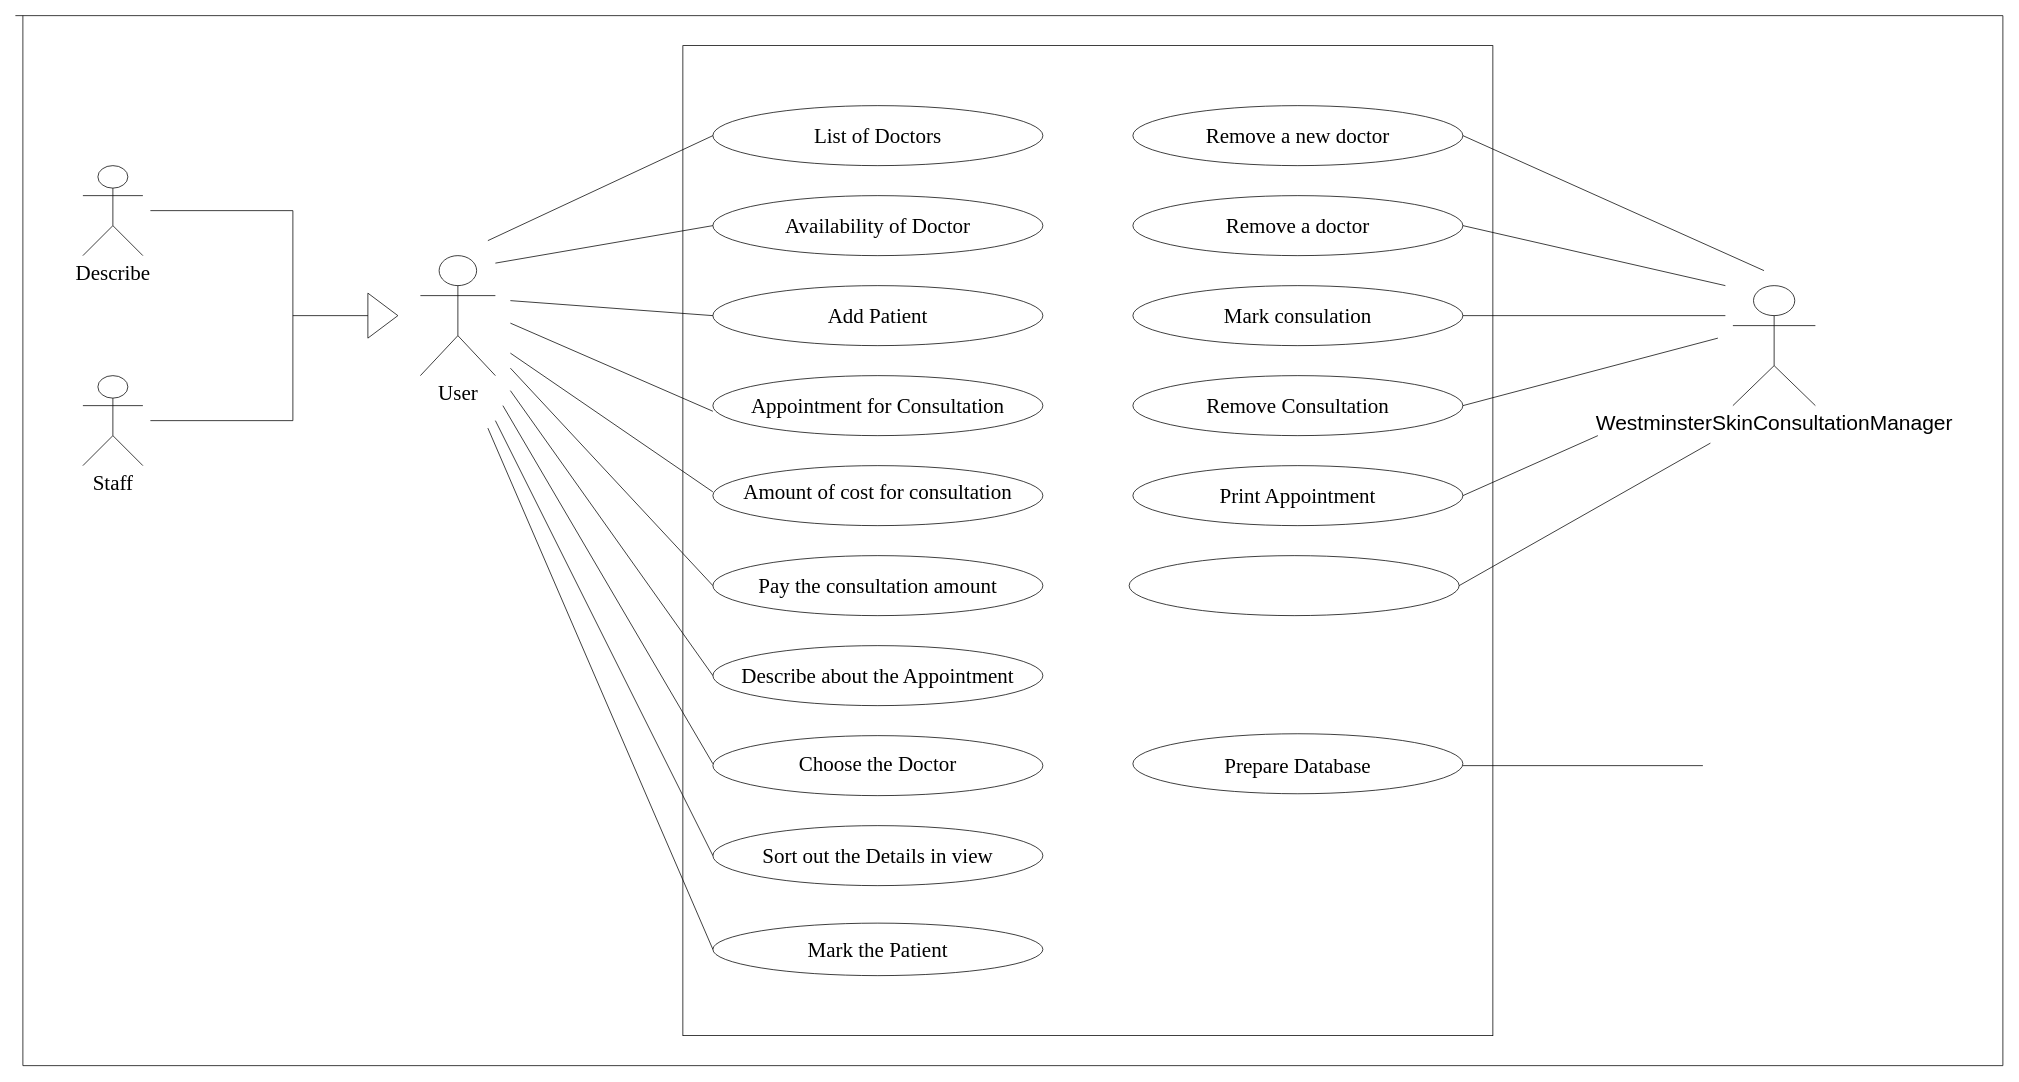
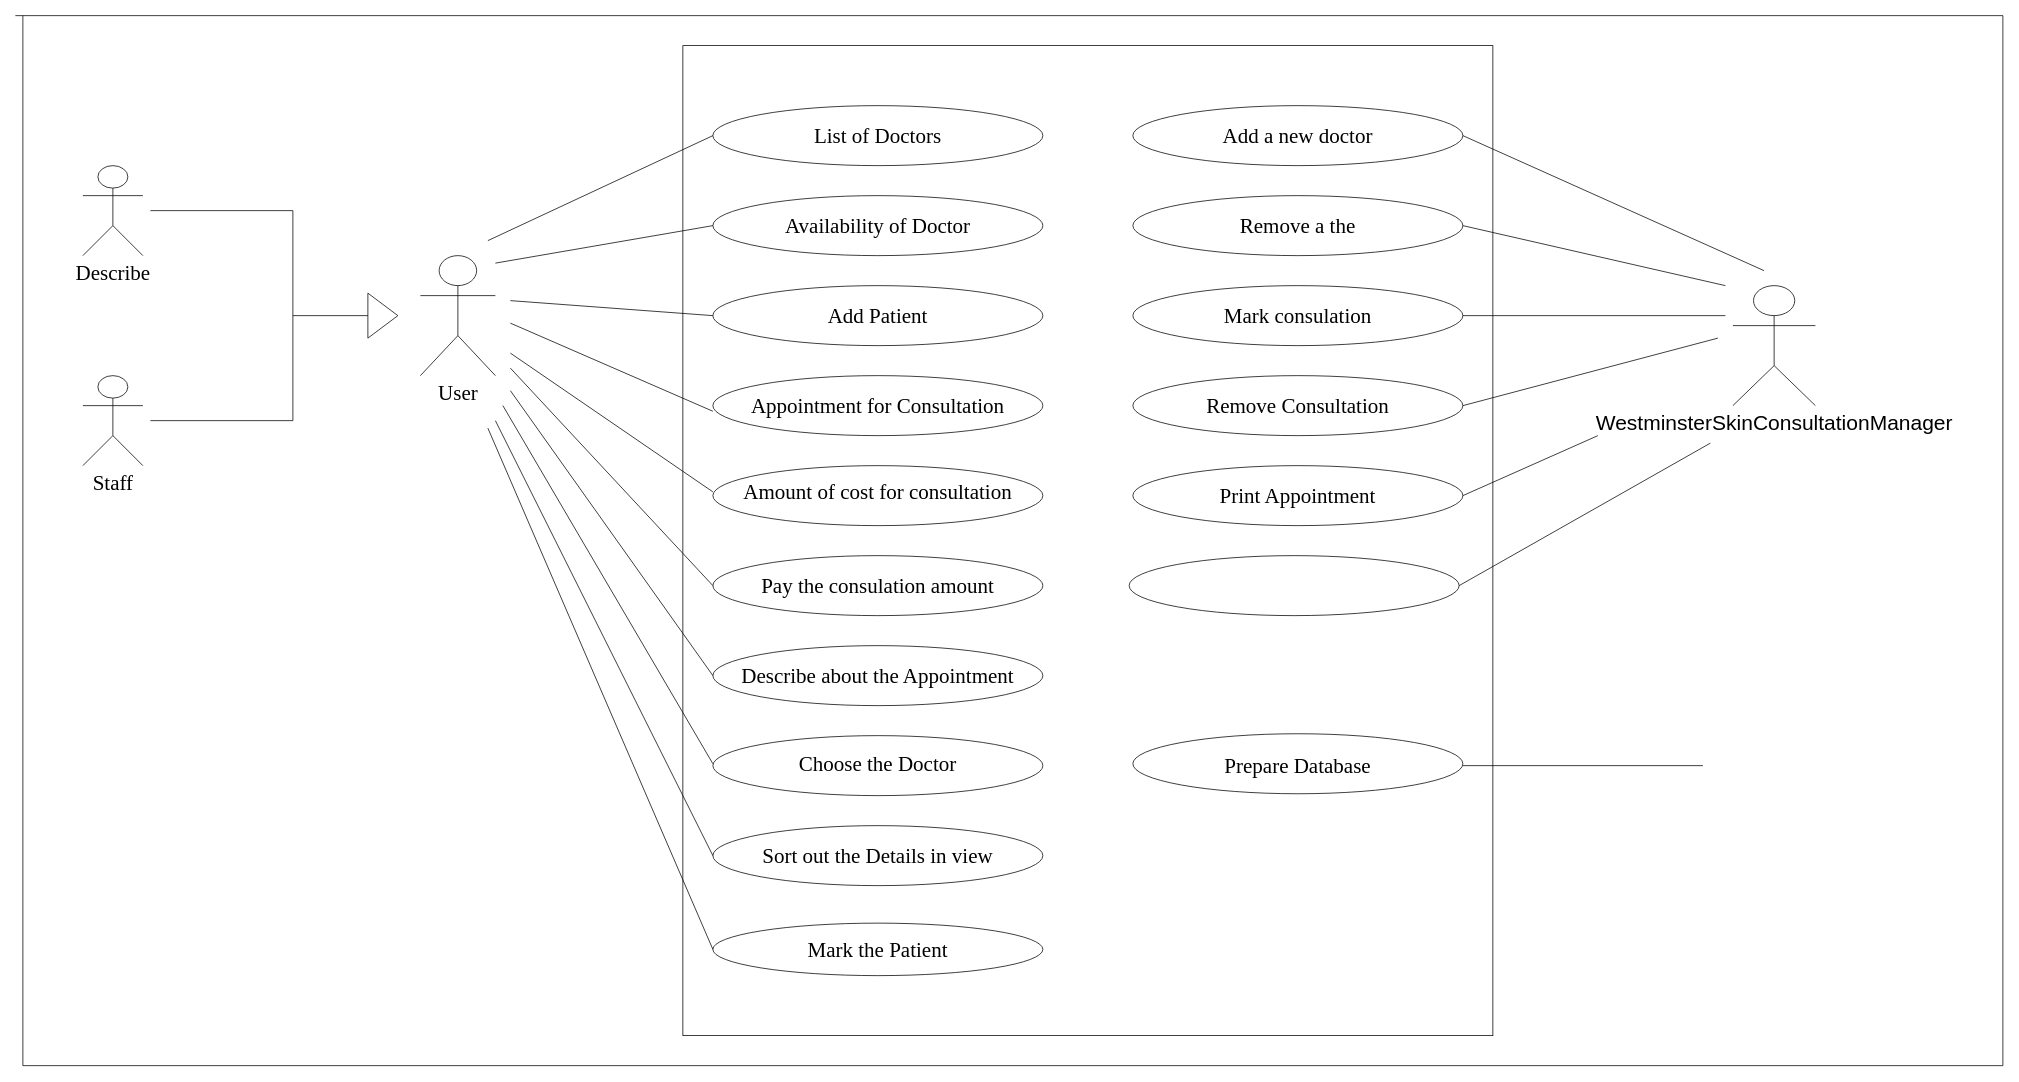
node "Remove a new doctor": label "Remove a new doctor" -> "Add a new doctor"
node "Remove a doctor": label "Remove a doctor" -> "Remove a the"
node "Pay the consultation amount": label "Pay the consultation amount" -> "Pay the consulation amount"
